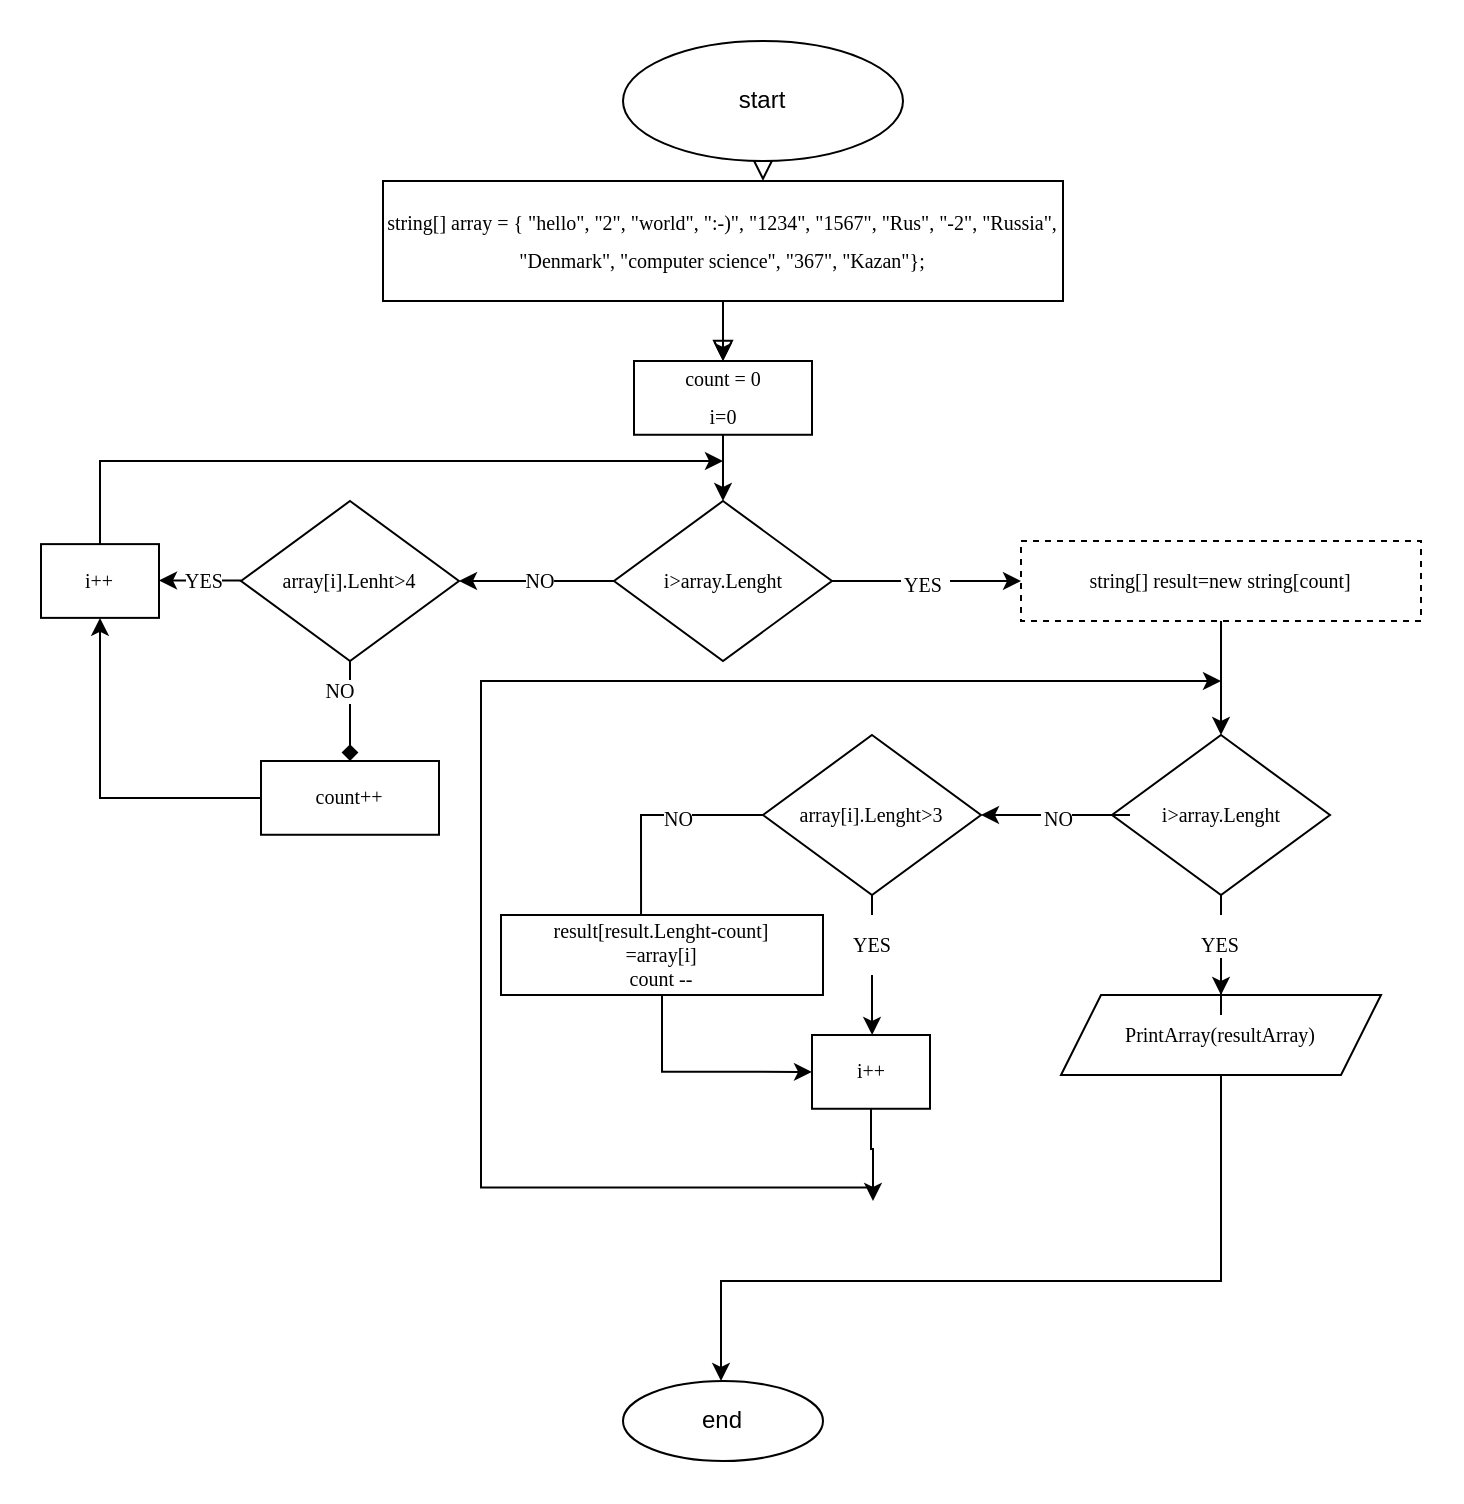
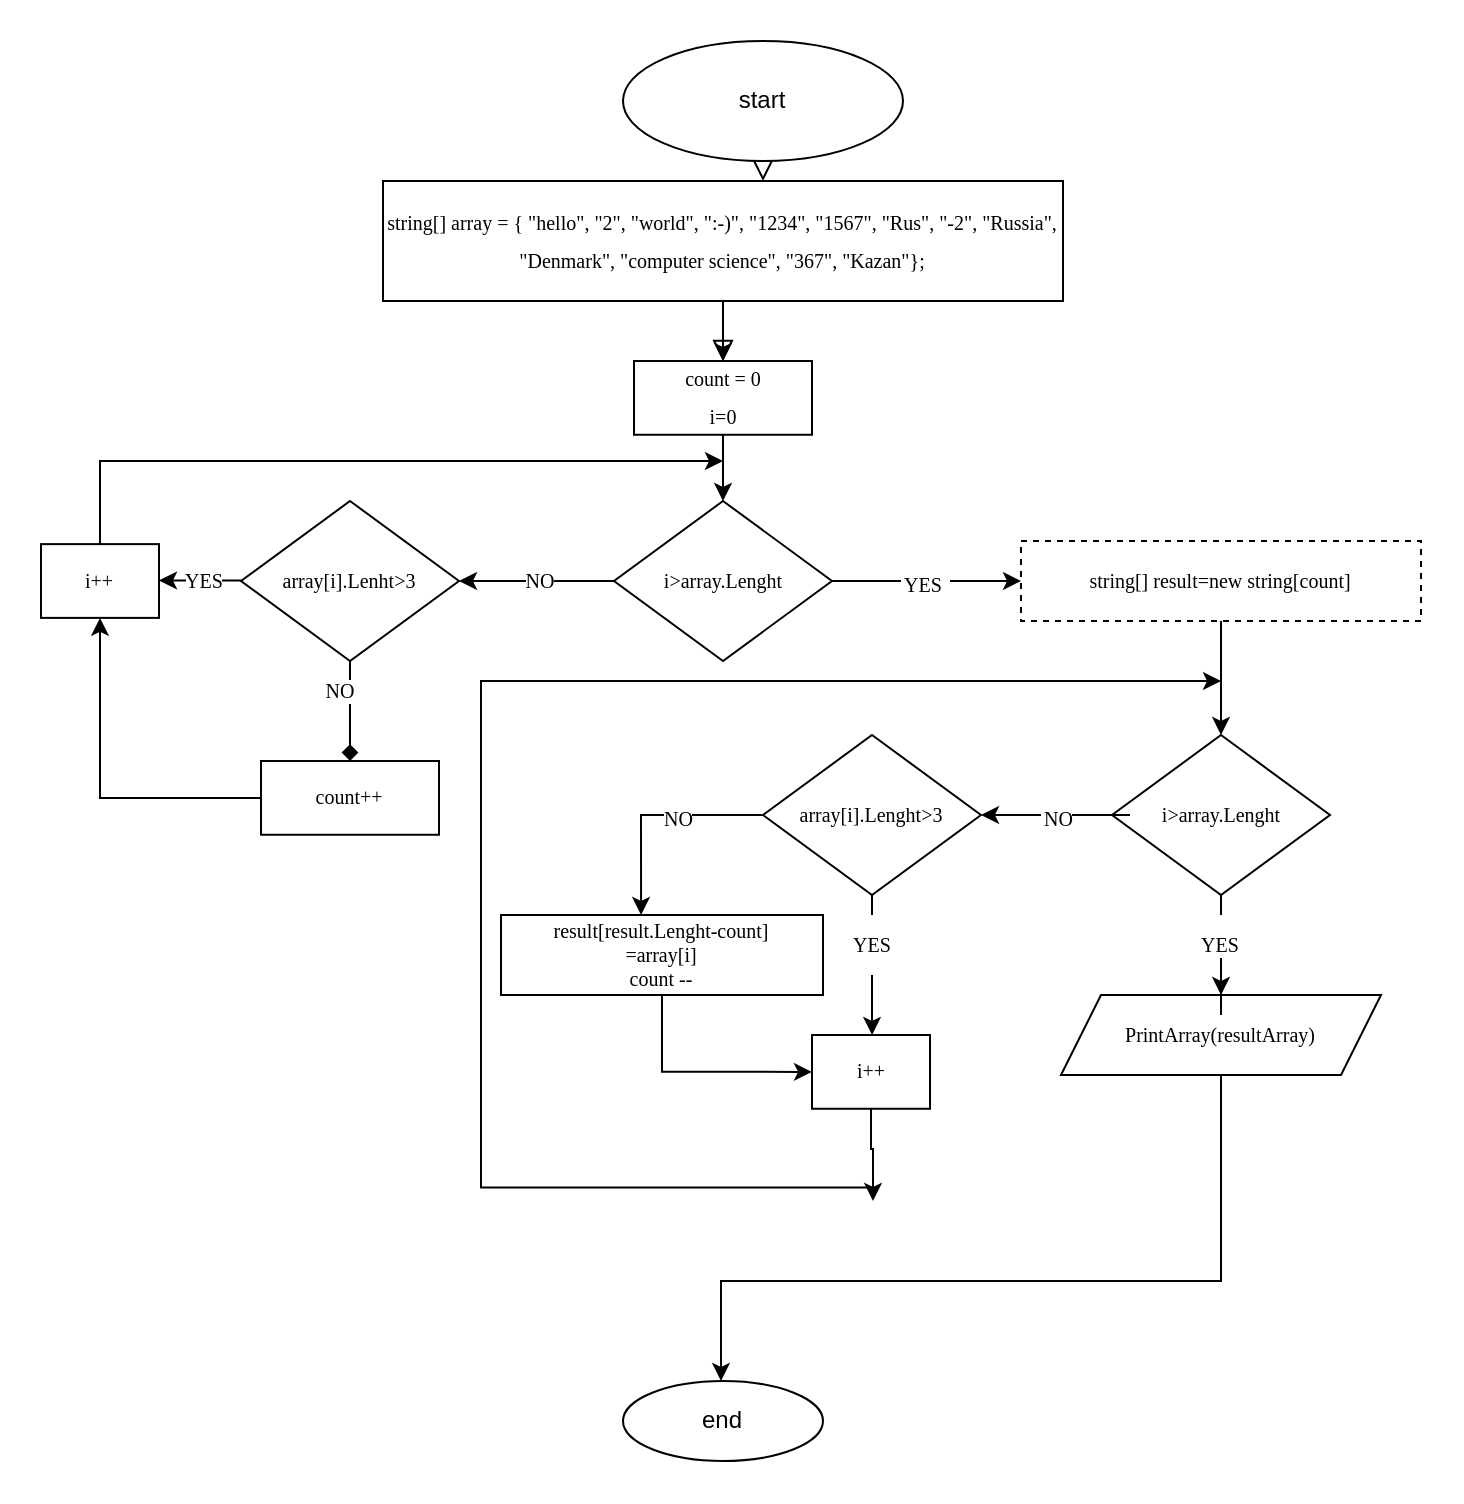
node "array[i].Lenht>4": label "array[i].Lenht>4" -> "array[i].Lenht>3"
edge "array[i].Lenght>3" -- "result[result.Lenght-count] =array[i] count --": arrowhead none -> classic
